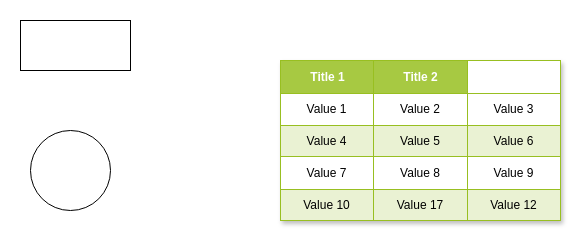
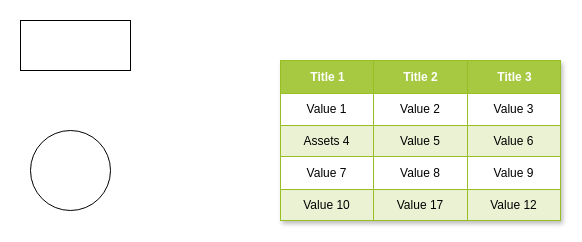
node "Title 3": fillcolor #ffffff -> #a7c942
node "Value 4": label "Value 4" -> "Assets 4"
